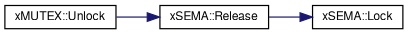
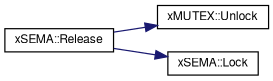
edge "xMUTEX::Unlock" -> "xSEMA::Release": reversed
